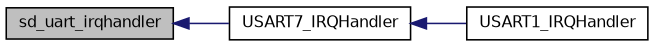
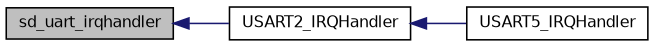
node "USART7_IRQHandler": label "USART7_IRQHandler" -> "USART2_IRQHandler"
node "USART1_IRQHandler": label "USART1_IRQHandler" -> "USART5_IRQHandler"
